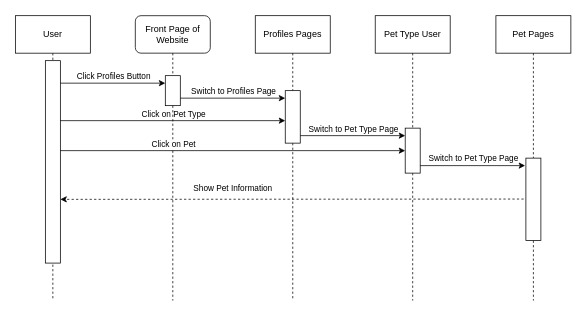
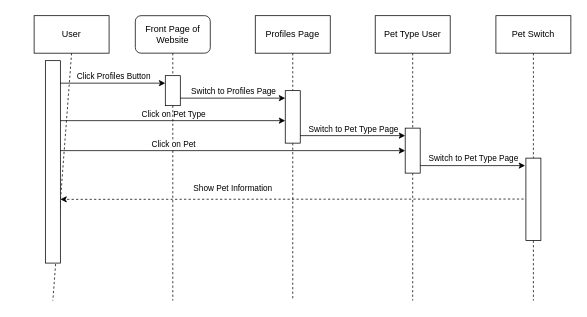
node "User": moved (53, 34) -> (72, 34)
node "Profiles Pages": label "Profiles Pages" -> "Profiles Page"
node "Pet Pages": label "Pet Pages" -> "Pet Switch"
